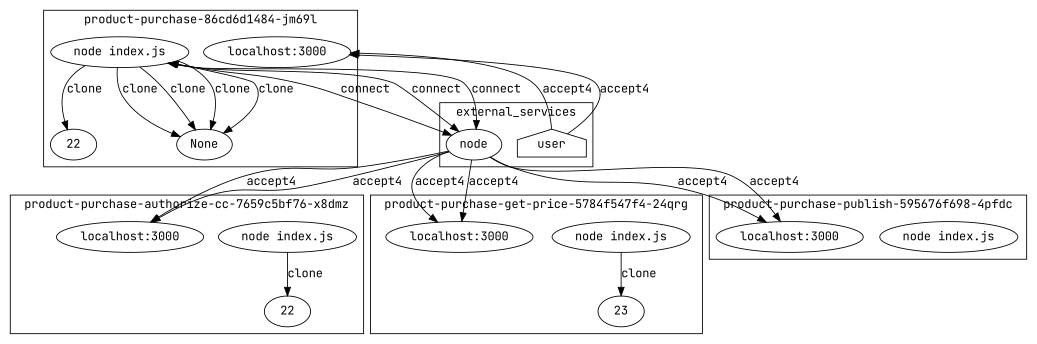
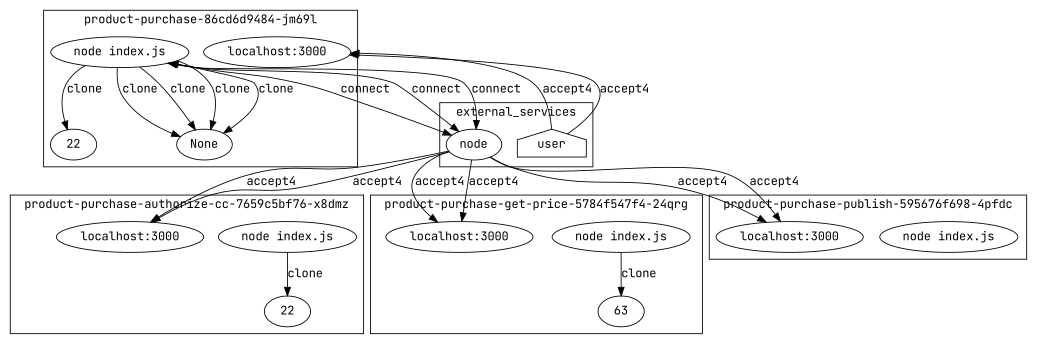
cluster " product-purchase-86cd6d1484-jm69l ": label " product-purchase-86cd6d1484-jm69l " -> " product-purchase-86cd6d9484-jm69l "
node "23": label "23" -> "63"
